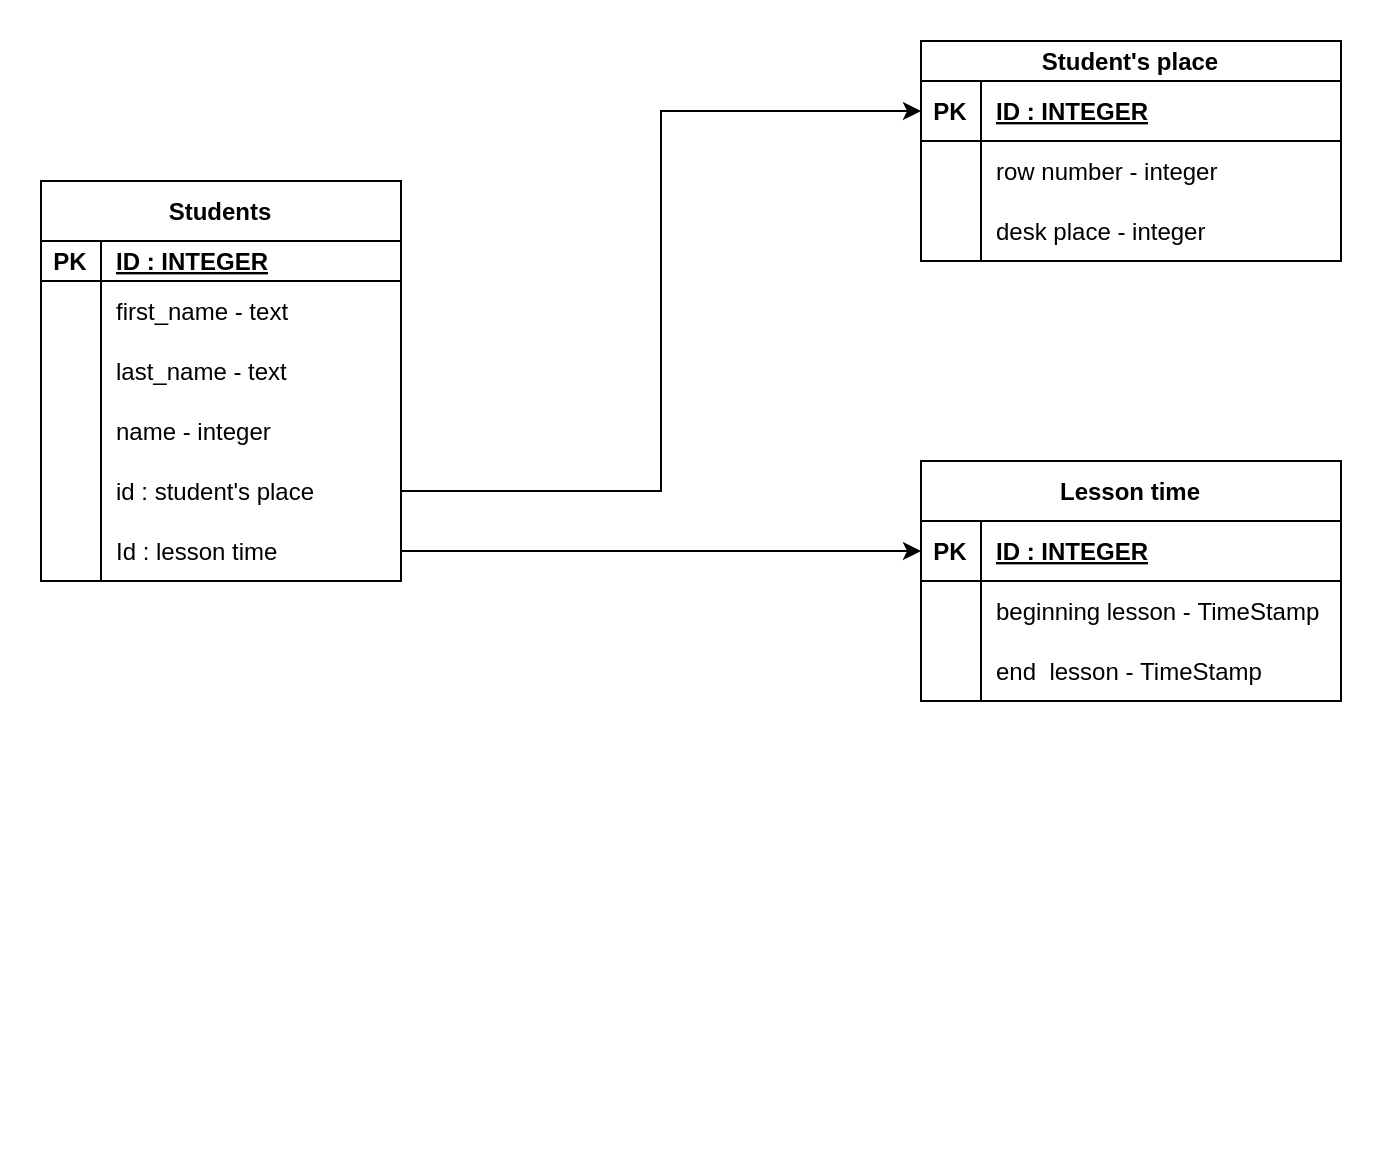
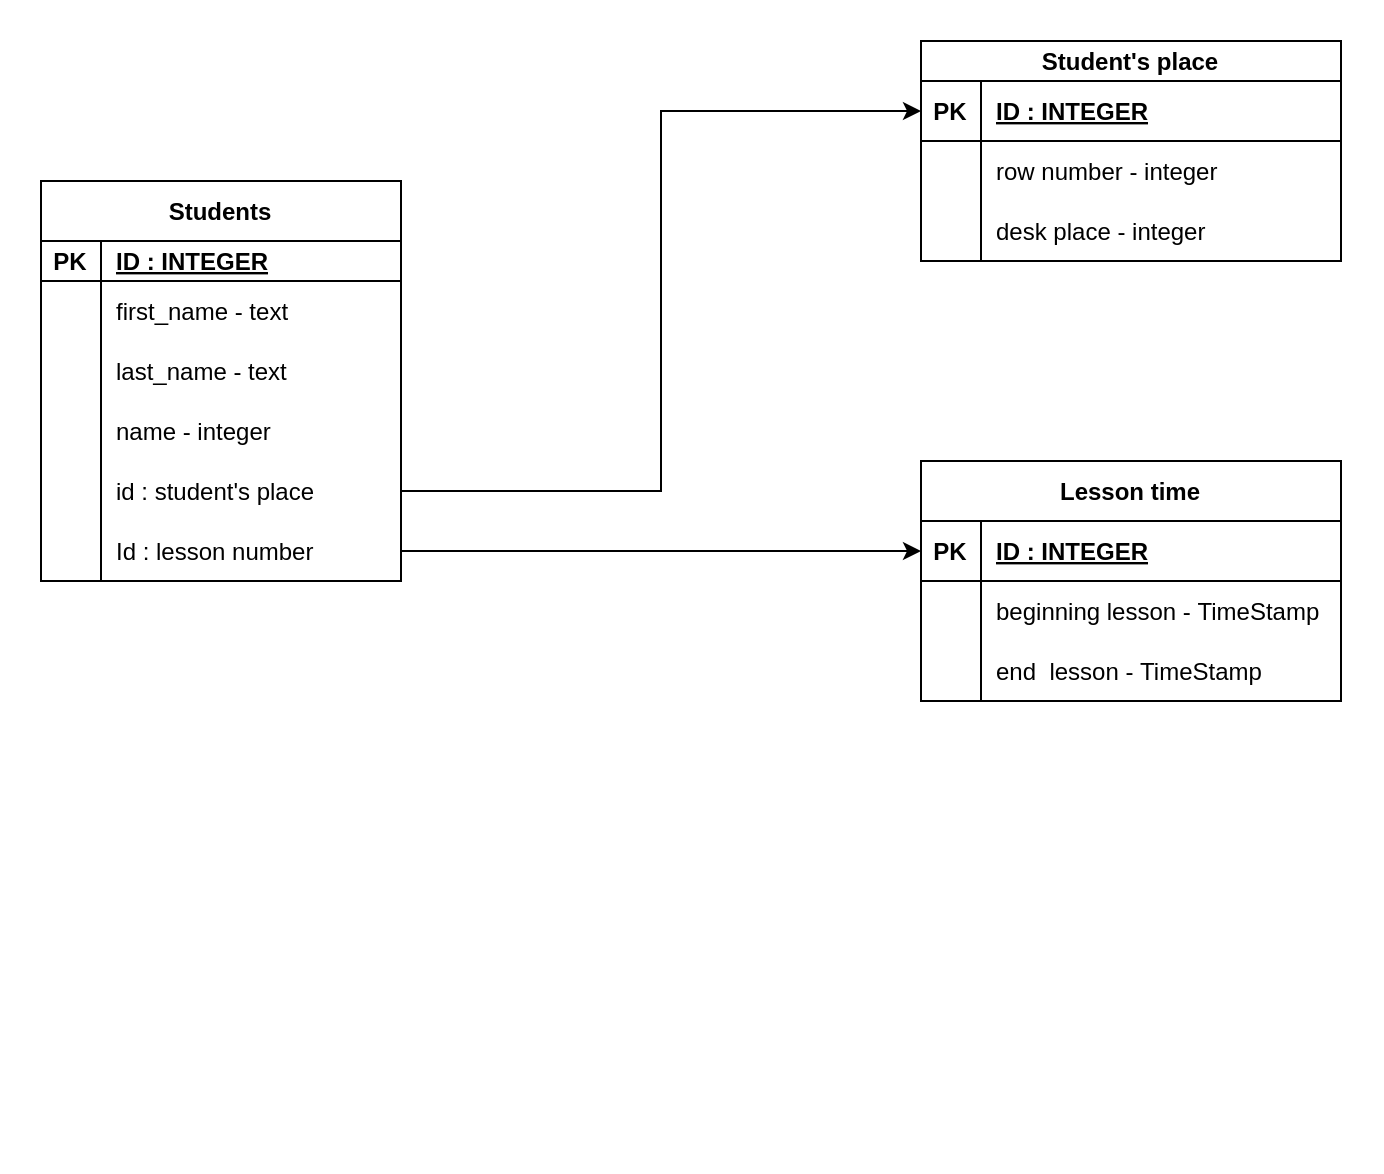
node "Id : lesson time": label "Id : lesson time" -> "Id : lesson number"
